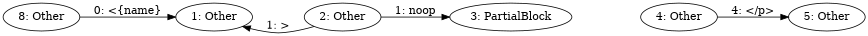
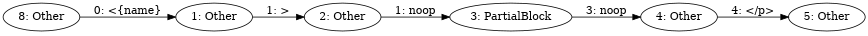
edge "3: PartialBlock" -> "4: Other": added, label "3: noop"
edge "2: Other" -> "1: Other": reversed
